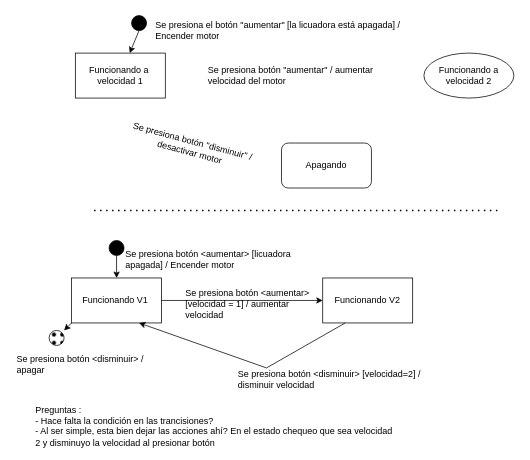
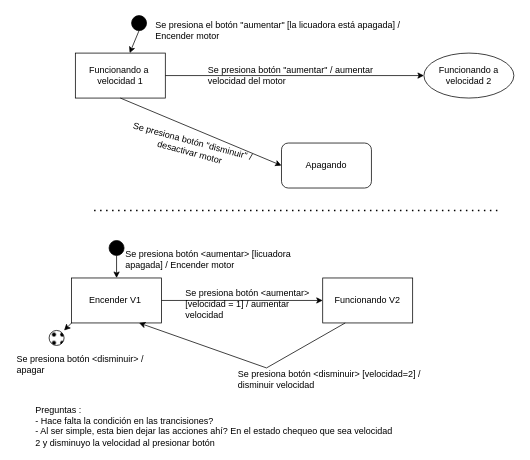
edge "Funcionando a velocidad 1" -> "Funcionando a velocidad 2": added
edge "Funcionando a velocidad 1" -> "Apagando": added
node "Funcionando V1": label "Funcionando V1" -> "Encender V1"
